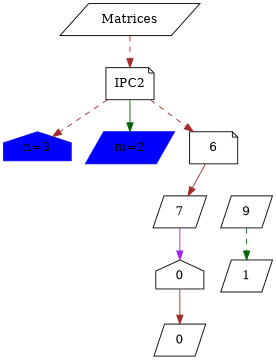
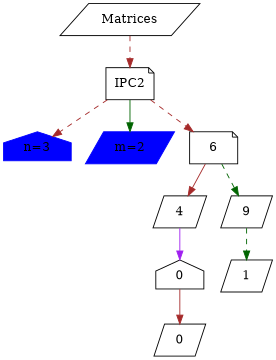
edge "6" -> "9": added
node "7": label "7" -> "4"
